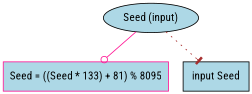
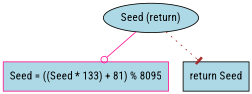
node "Seed (input)": label "Seed (input)" -> "Seed (return)"
node "input Seed": label "input Seed" -> "return Seed"
